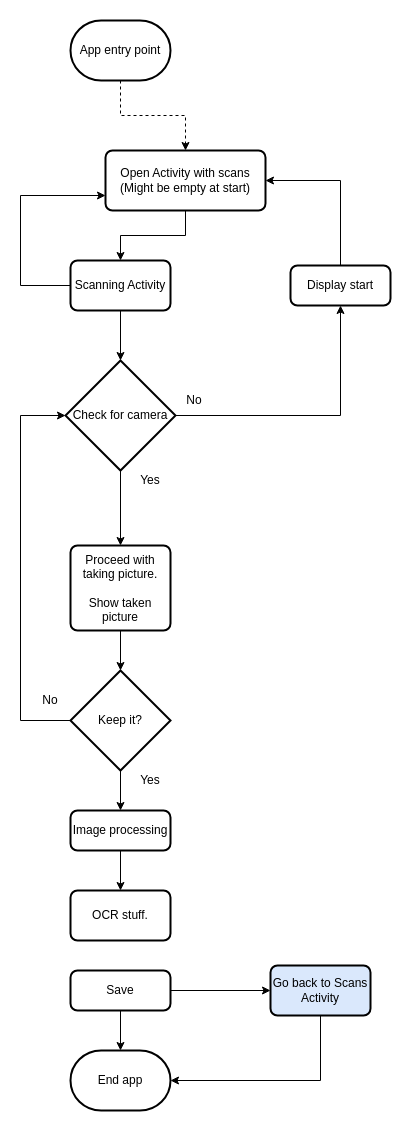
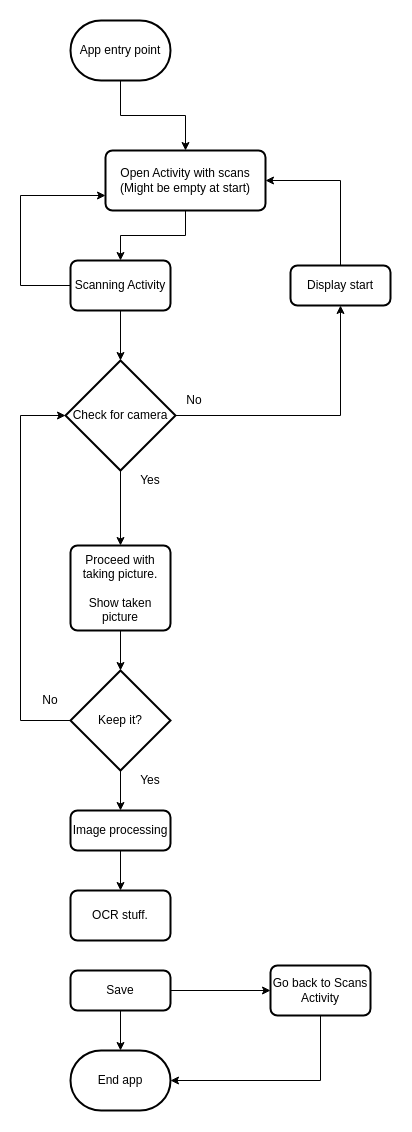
edge "App entry point" -> "Open Activity with scans (Might be empty at start)": style dashed -> solid
node "Go back to Scans Activity": fillcolor #dae8fc -> #ffffff
